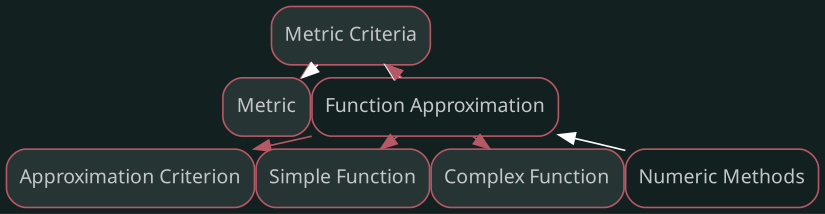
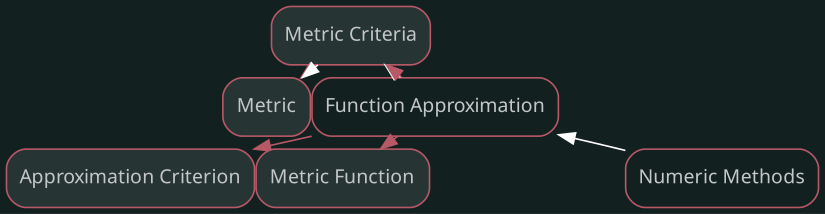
node "Simple Function": label "Simple Function" -> "Metric Function"
node "Complex Function": removed
